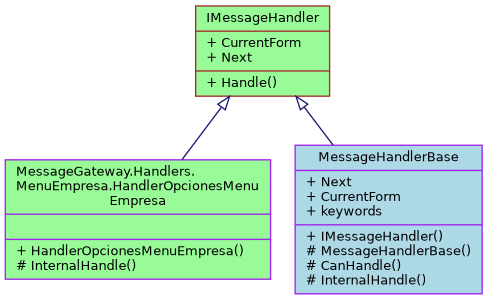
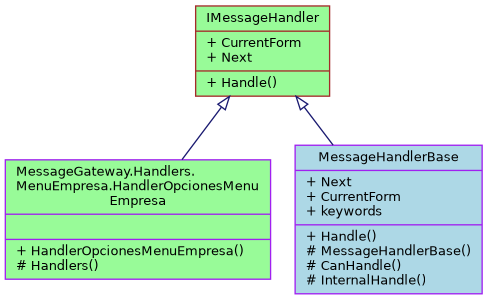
node "MessageHandlerBase": text "+ IMessageHandler()" -> "+ Handle()"
node "MessageGateway.Handlers.": text "# InternalHandle()" -> "# Handlers()"
